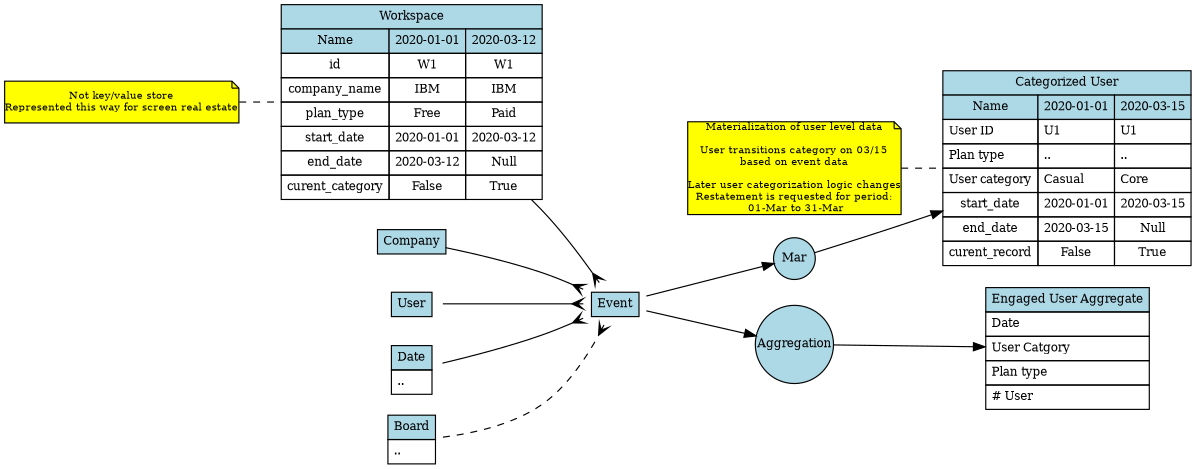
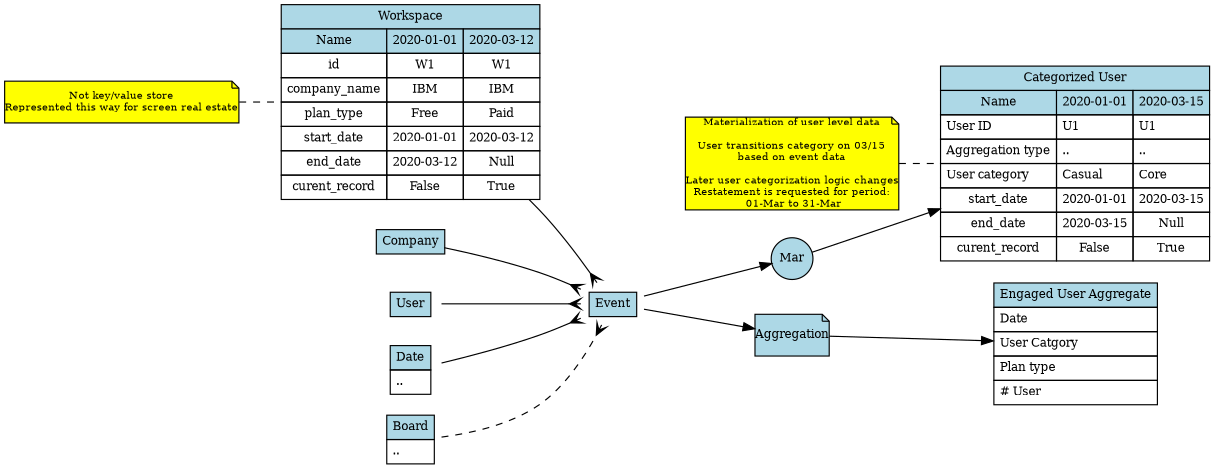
node "Categorized User": text "Plan type" -> "Aggregation type"
node "Workspace": text "curent_category" -> "curent_record"
node "Aggregation": shape circle -> note
